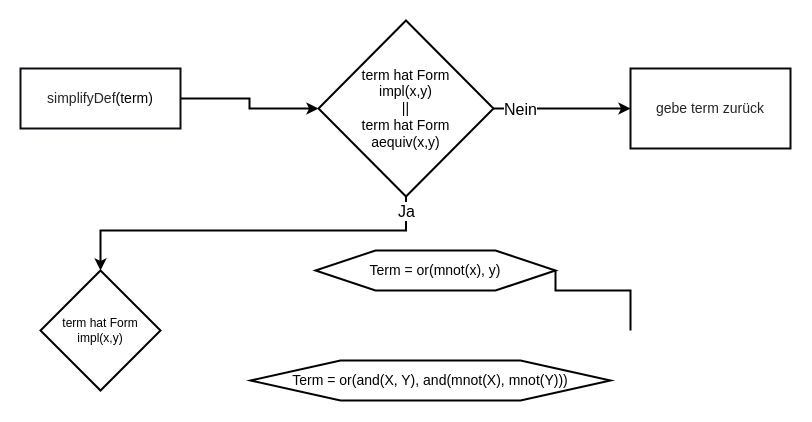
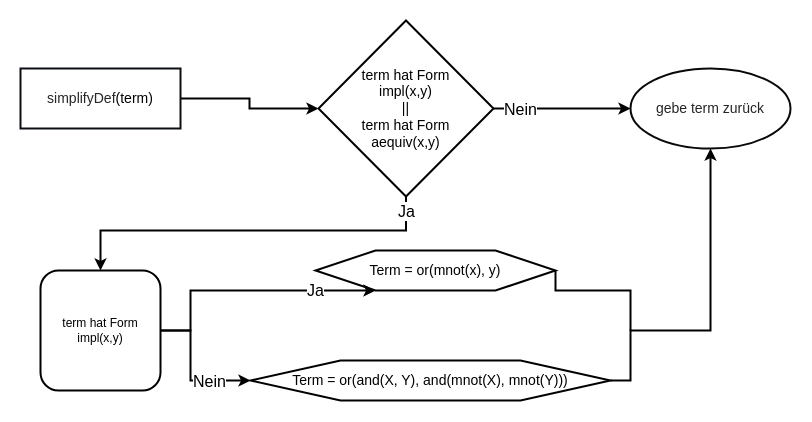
node "gebe term zurück": shape rectangle -> ellipse
edge "term hat Form impl(x,y)" -> "Term = or(mnot(x), y)": added, label "Ja"
edge "Term = or(and(X, Y), and(mnot(X), mnot(Y)))" -> "gebe term zurück": added
node "term hat Form impl(x,y)": shape diamond -> rounded rectangle
edge "term hat Form impl(x,y)" -> "Term = or(and(X, Y), and(mnot(X), mnot(Y)))": added, label "Nein"
